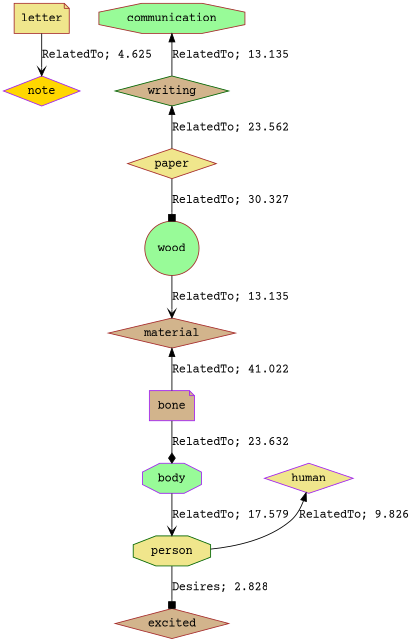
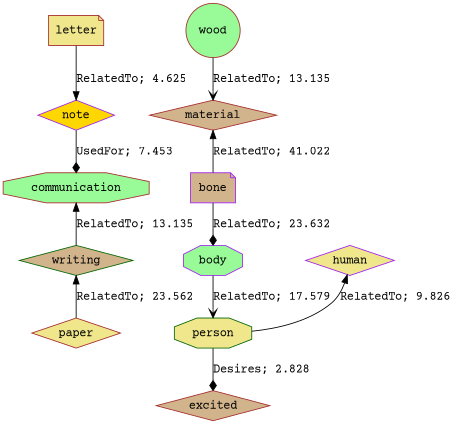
edge "letter" -> "note": arrowhead vee -> normal
edge "note" -> "communication": added, label "UsedFor; 7.453"
edge "paper" -> "wood": removed, label "RelatedTo; 30.327"
edge "person" -> "excited": arrowhead box -> diamond
